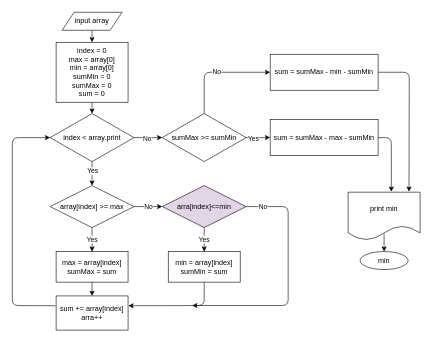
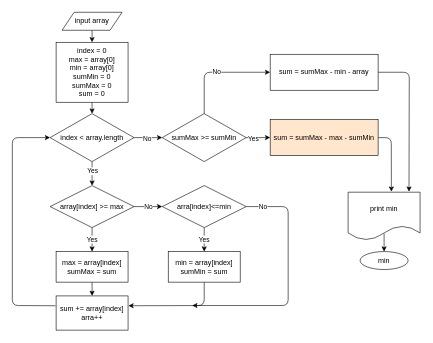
node "sum = sumMax - min - sumMin": label "sum = sumMax - min - sumMin" -> "sum = sumMax - min - array"
node "index < array.print": label "index < array.print" -> "index < array.length"
node "sum = sumMax - max - sumMin": fillcolor #ffffff -> #ffe6cc
node "arra[index]<=min": fillcolor #e1d5e7 -> #ffffff
